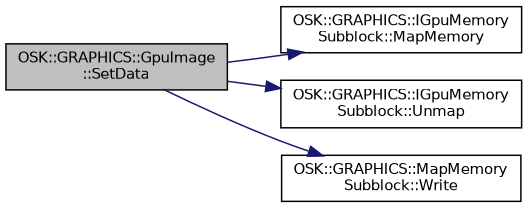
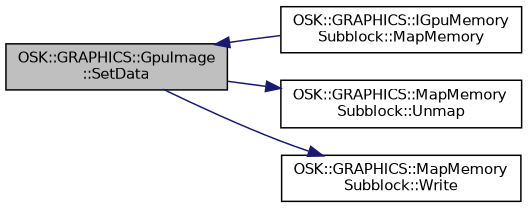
edge "OSK::GRAPHICS::GpuImage ::SetData" -> "OSK::GRAPHICS::IGpuMemory Subblock::MapMemory": reversed
node "OSK::GRAPHICS::IGpuMemory Subblock::Unmap": label "OSK::GRAPHICS::IGpuMemory Subblock::Unmap" -> "OSK::GRAPHICS::MapMemory Subblock::Unmap"
